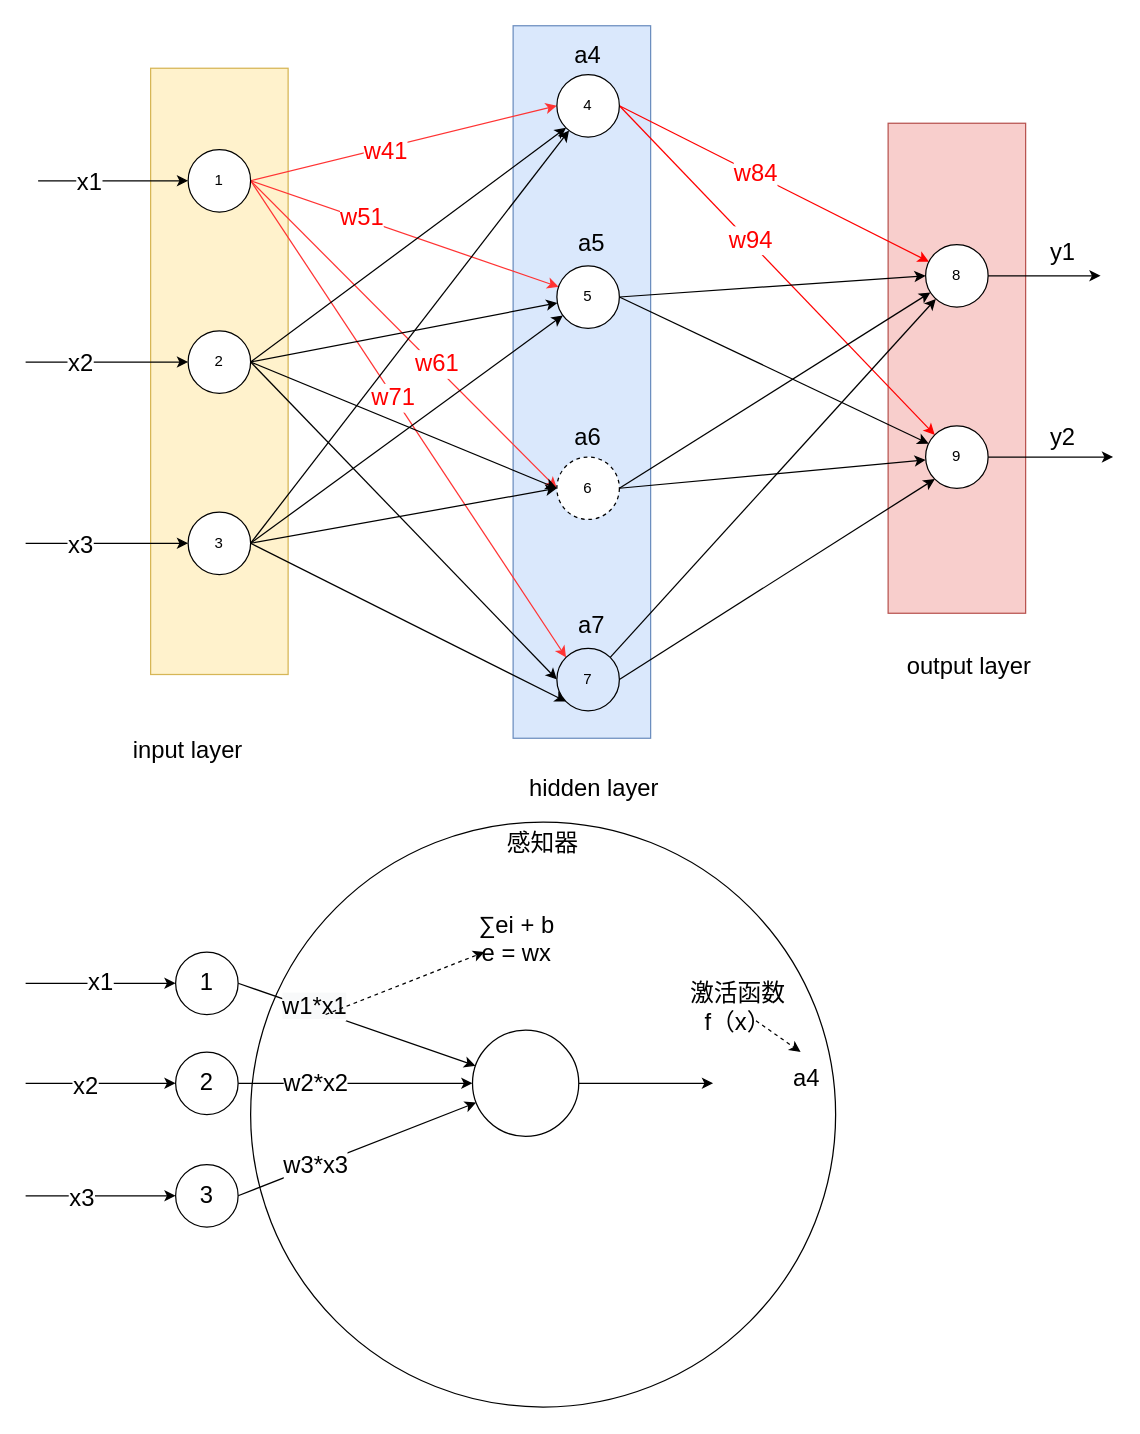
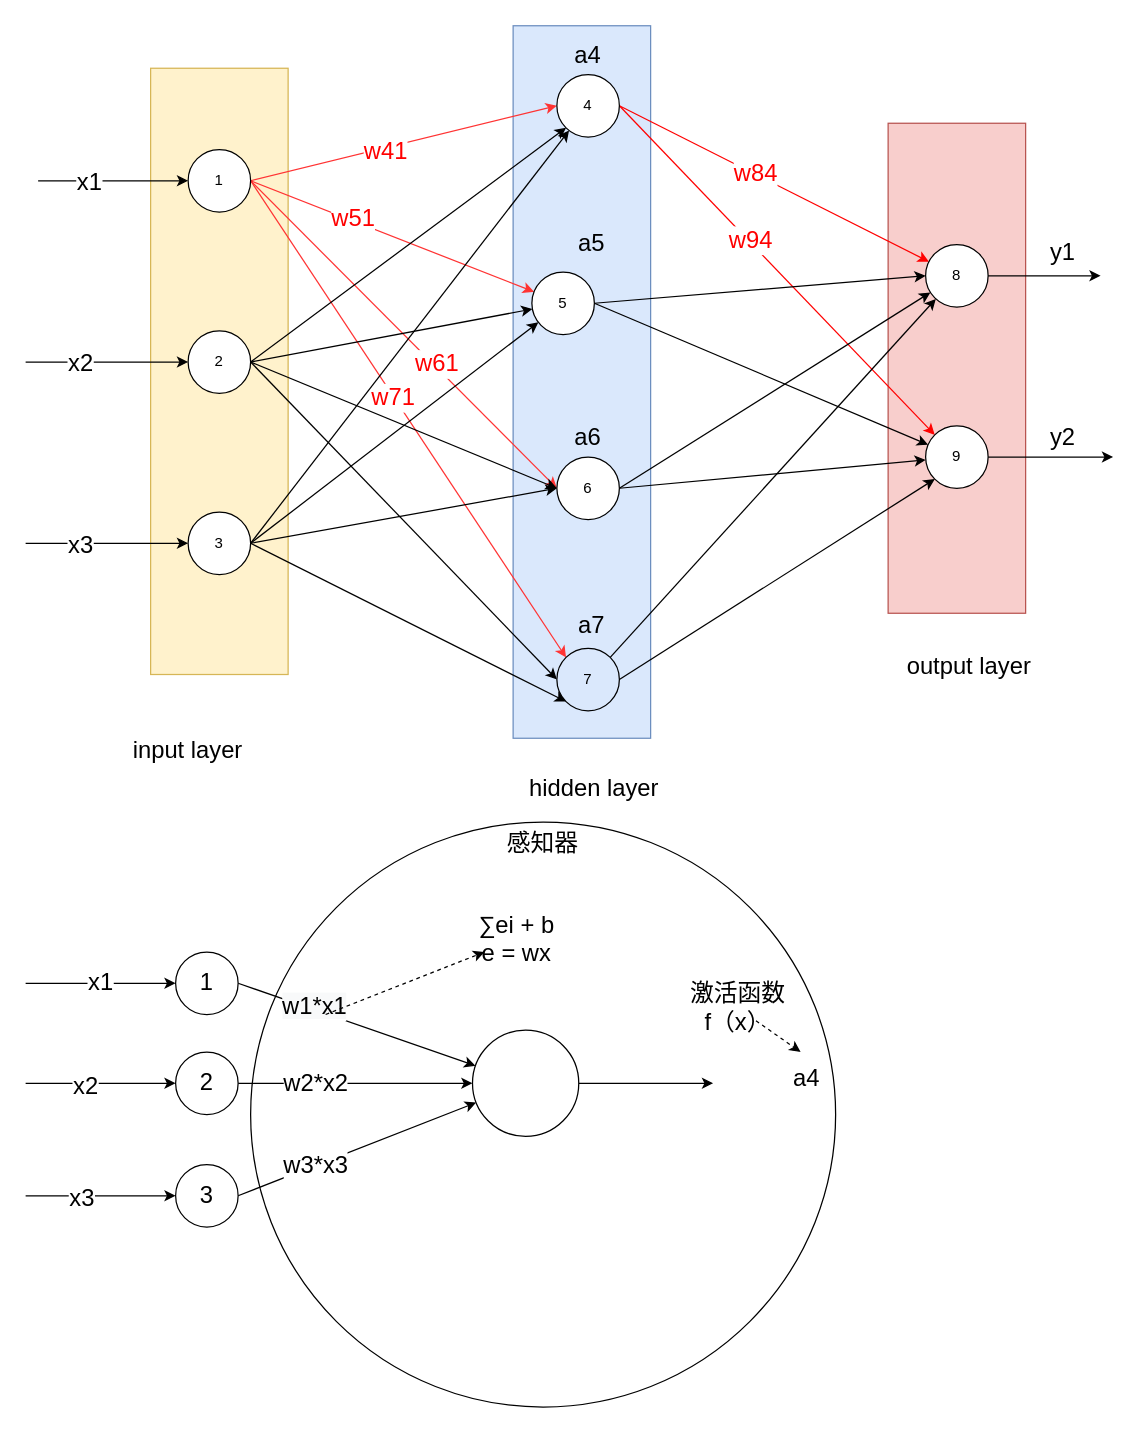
node "5": moved (588, 297) -> (563, 303)
node "6": style dashed -> solid
